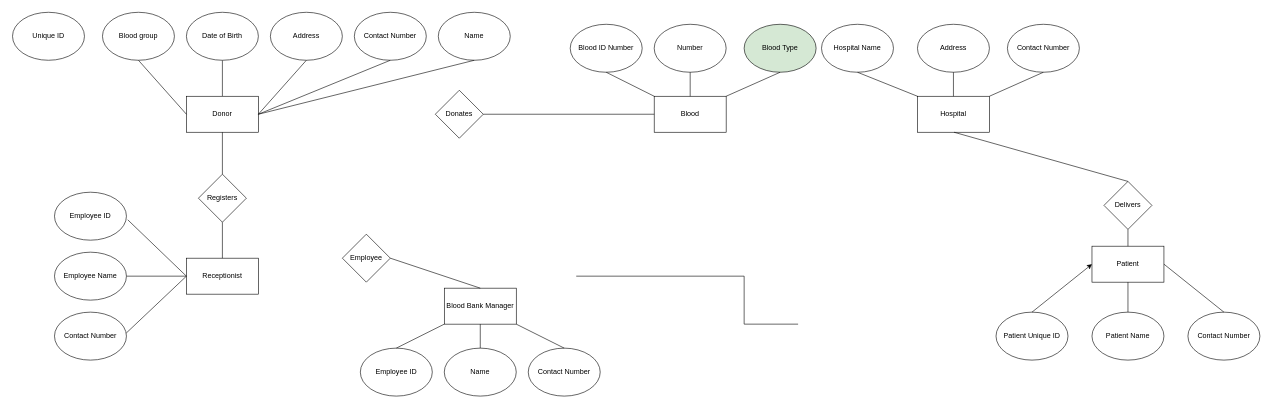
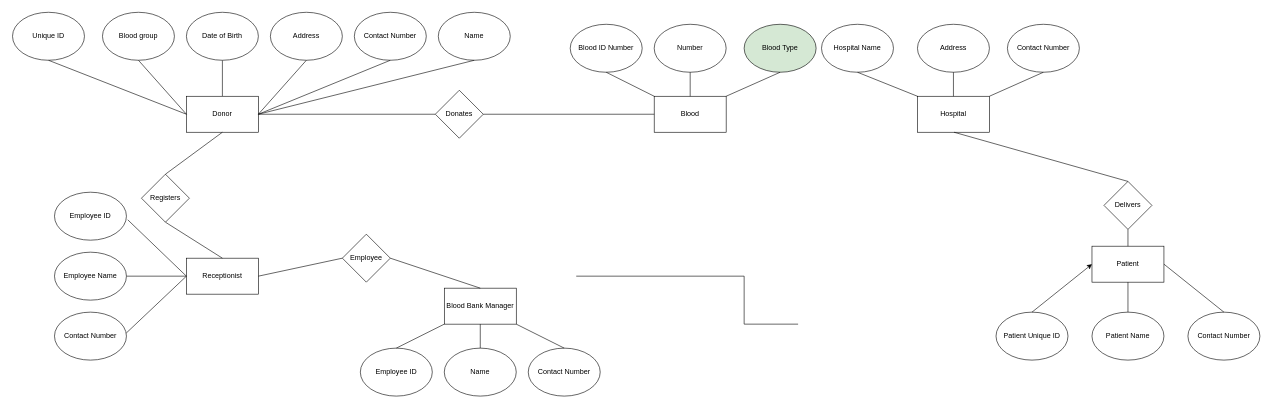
edge "Unique ID" -- "Donor": added
edge "Donor" -- "Donates": added
node "Registers": moved (222, 198) -> (165, 198)
edge "Employee" -- "Receptionist": added
